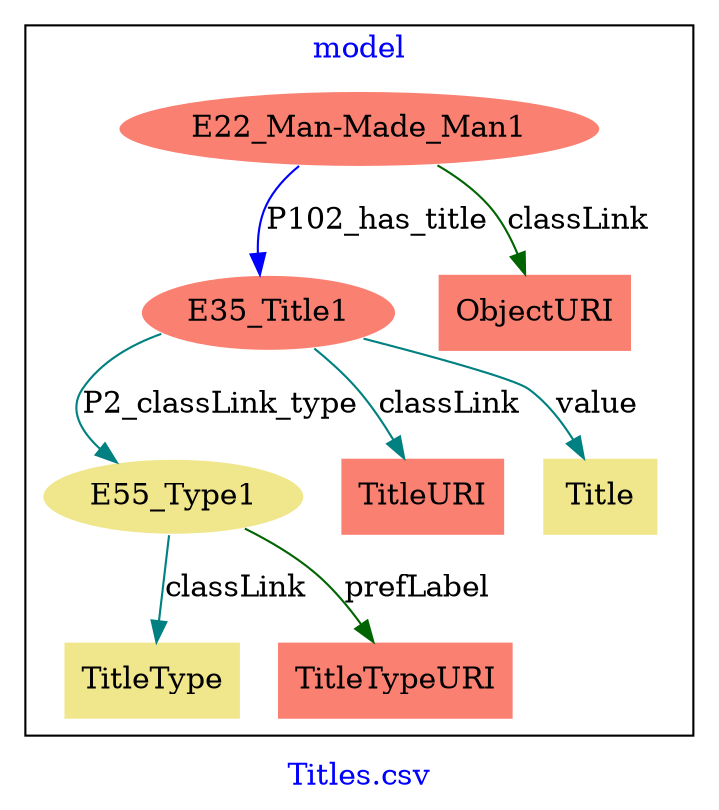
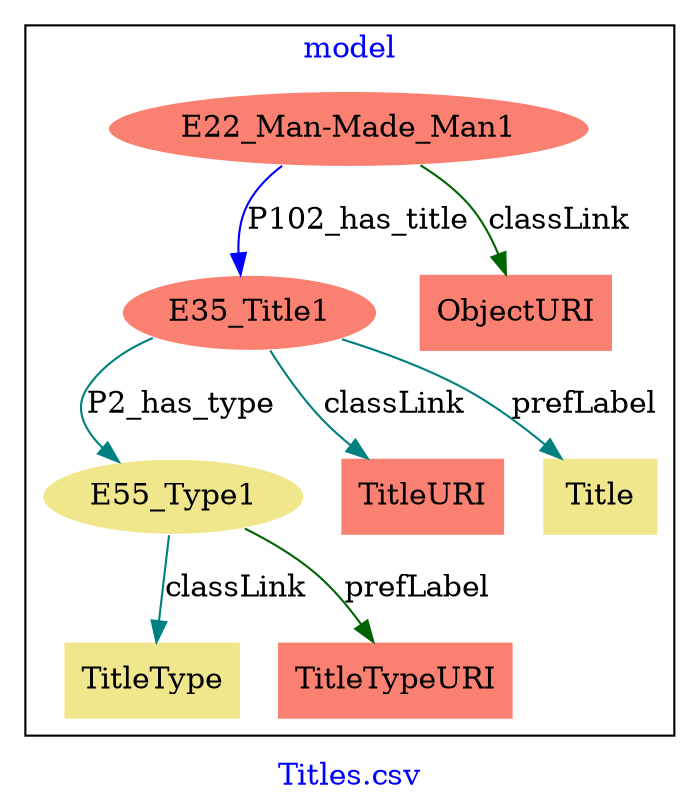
edge "E35_Title1" -> "E55_Type1": label "P2_classLink_type" -> "P2_has_type"
edge "E35_Title1" -> "Title": label "value" -> "prefLabel"
